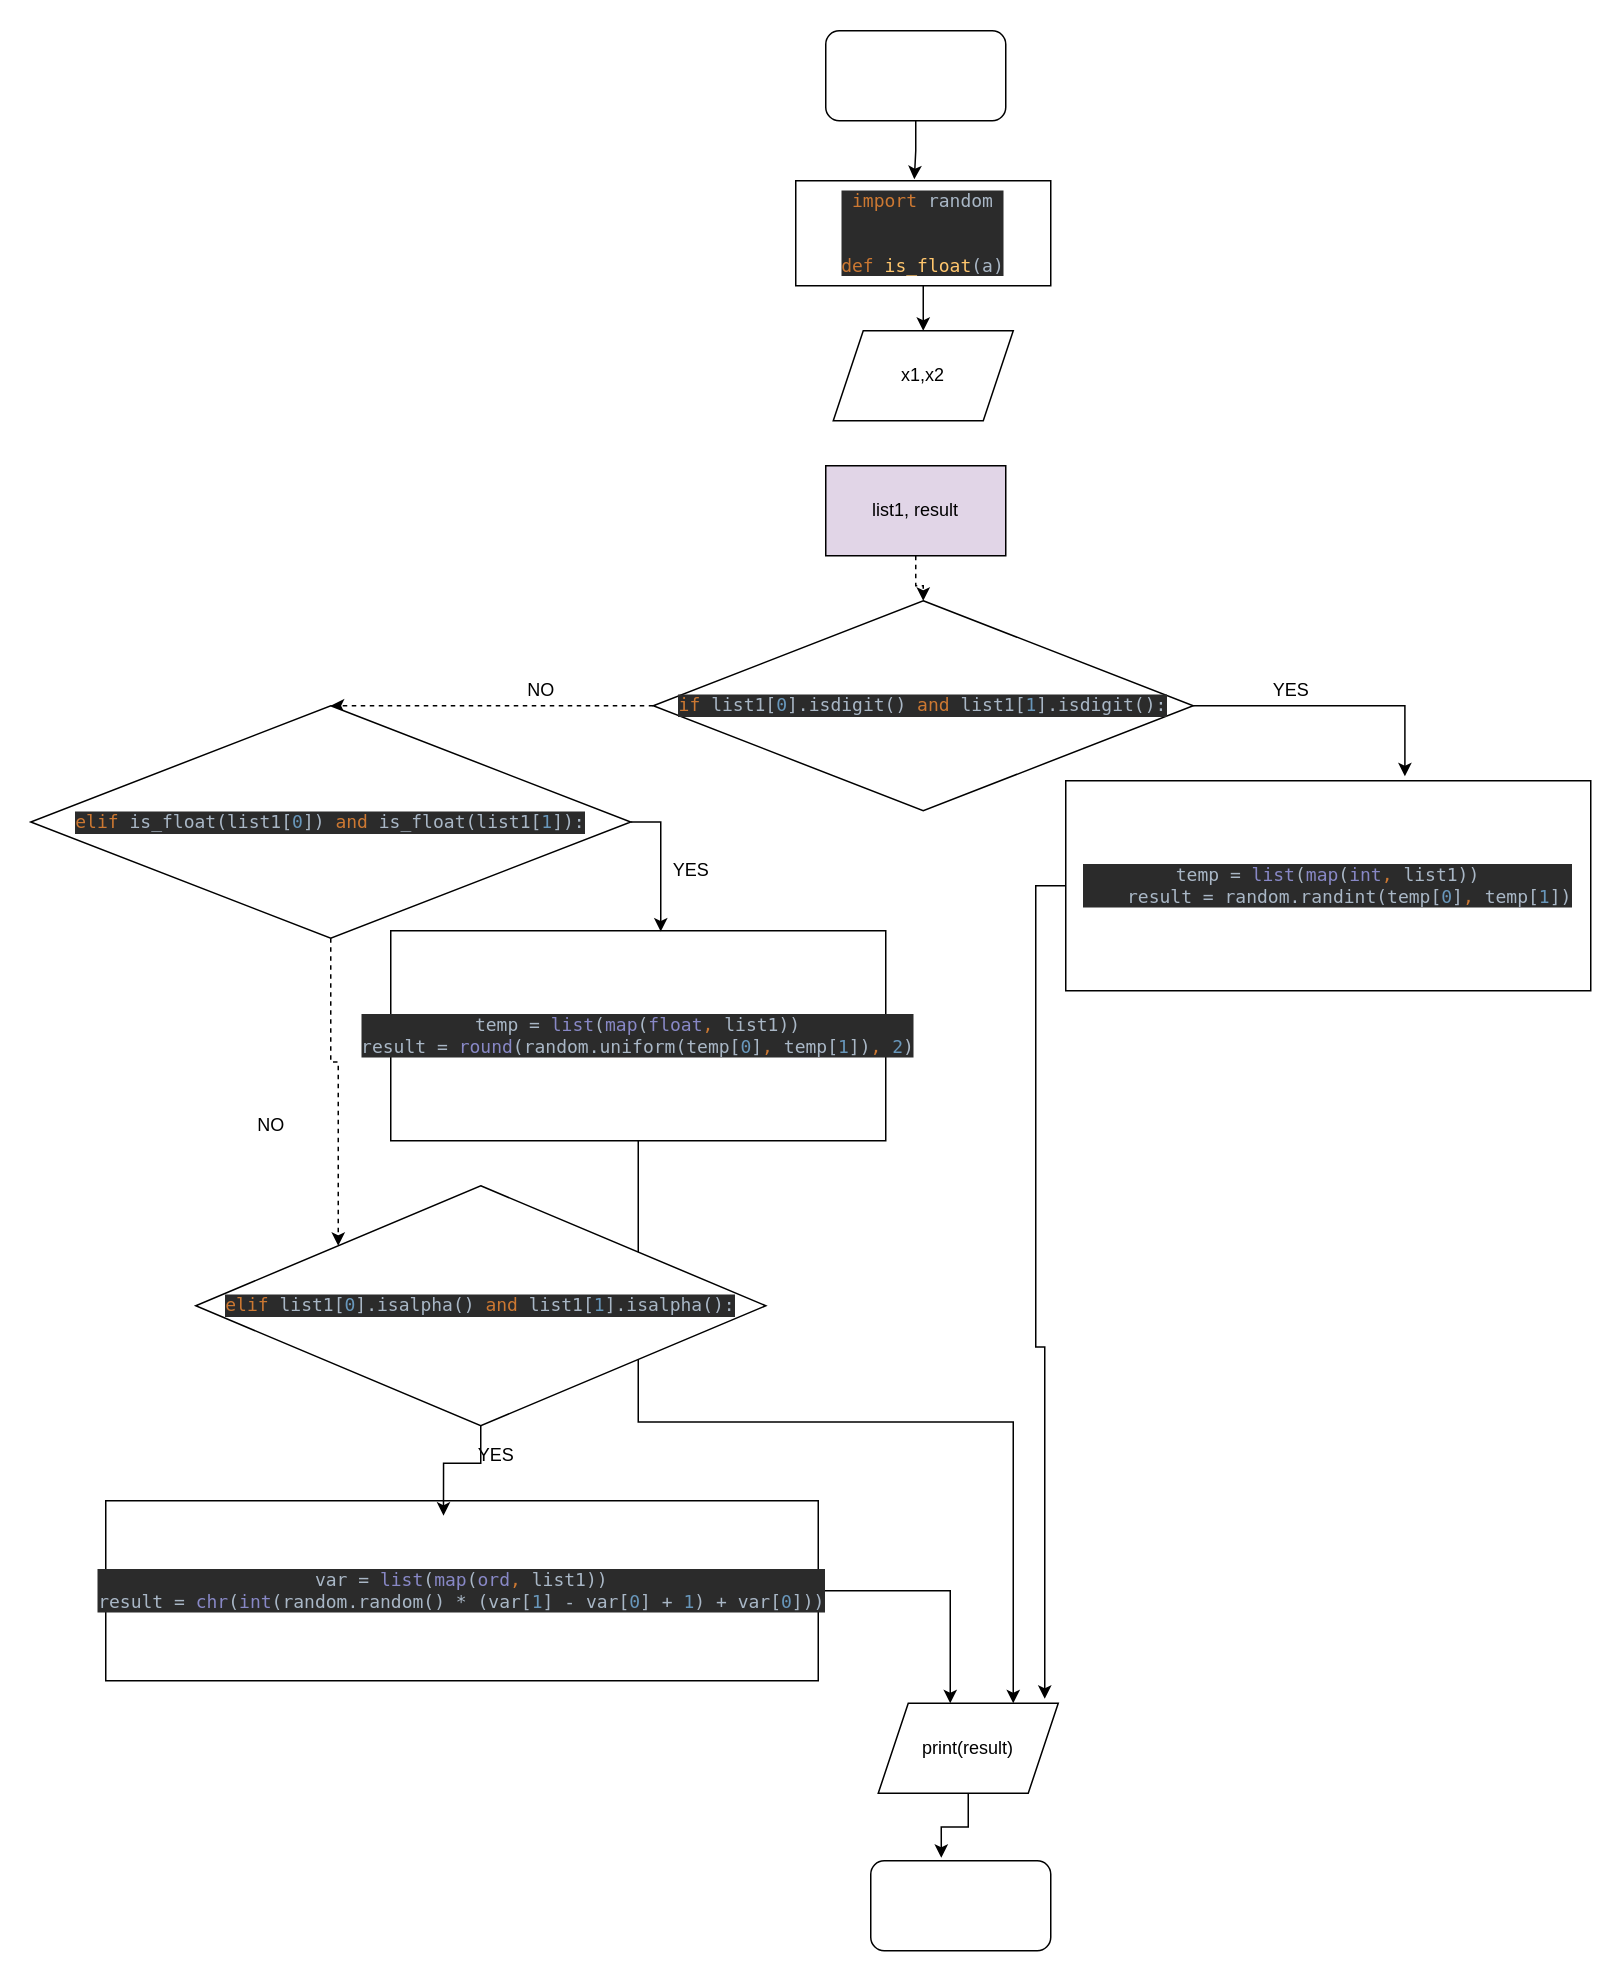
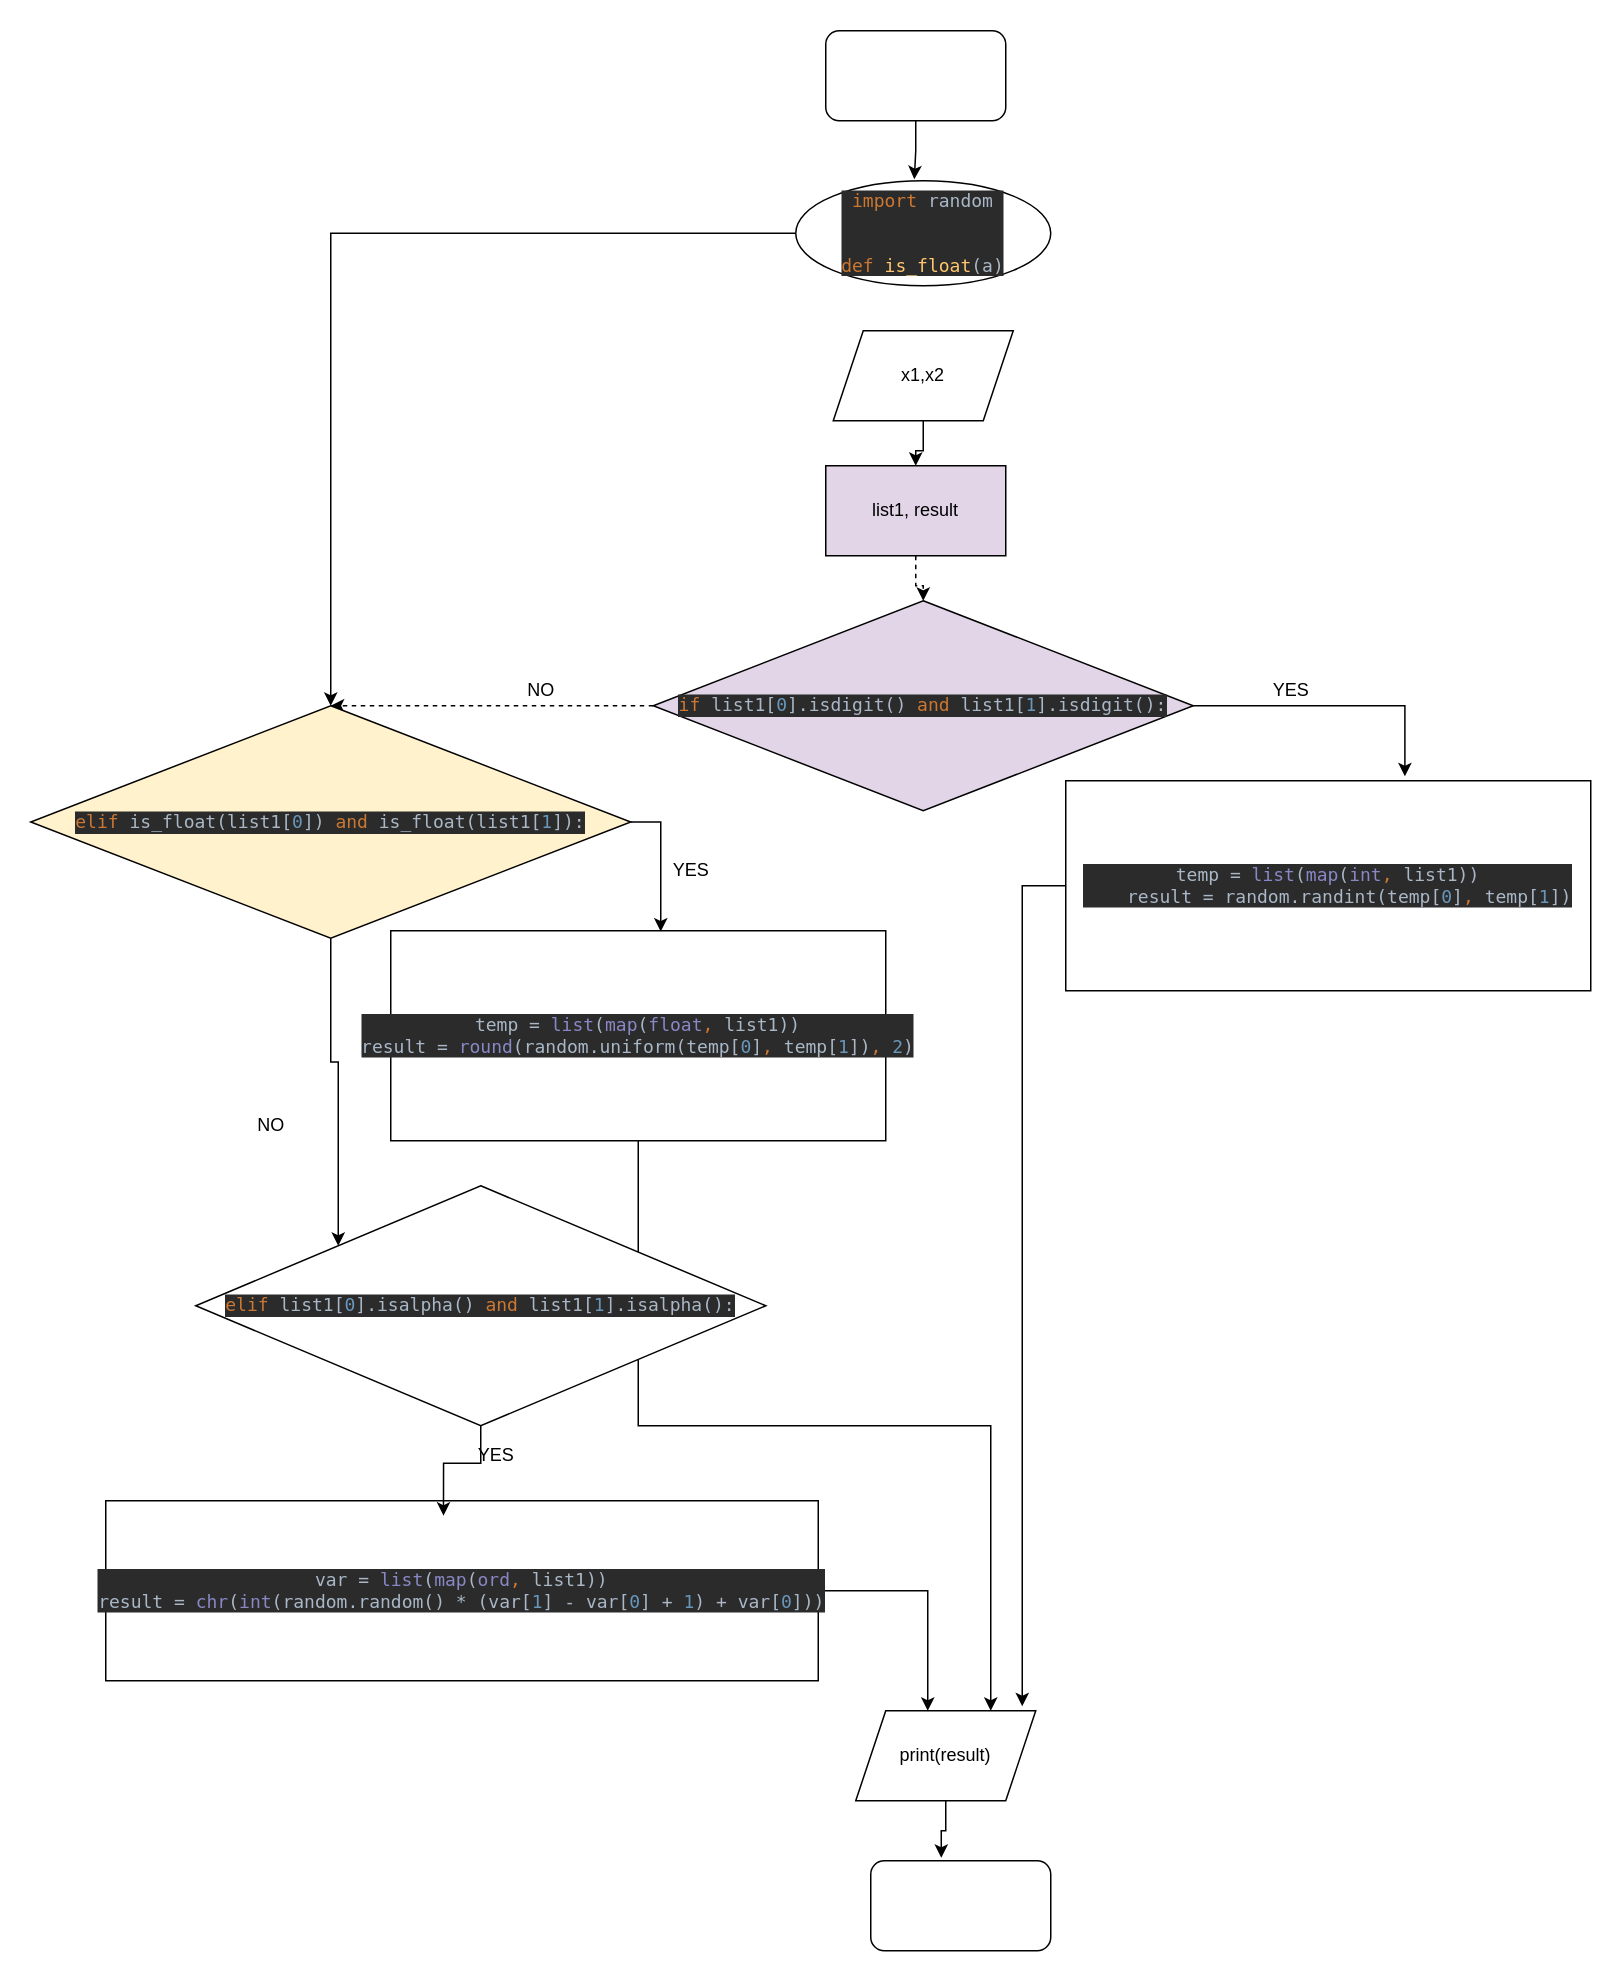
node "import random def is_float(a)": shape rectangle -> ellipse
edge "import random def is_float(a)" -> "x1,x2": now "import random def is_float(a)" -> "elif is_float(list1[0]) and is_float(list1[1]):"
edge "x1,x2" -> "list1, result": added
node "if list1[0].isdigit() and list1[1].isdigit():": fillcolor #ffffff -> #e1d5e7
node "elif is_float(list1[0]) and is_float(list1[1]):": fillcolor #ffffff -> #fff2cc
edge "elif is_float(list1[0]) and is_float(list1[1]):" -> "elif list1[0].isalpha() and list1[1].isalpha():": style dashed -> solid
node "print(result)": moved (968, 1748) -> (946, 1756)
